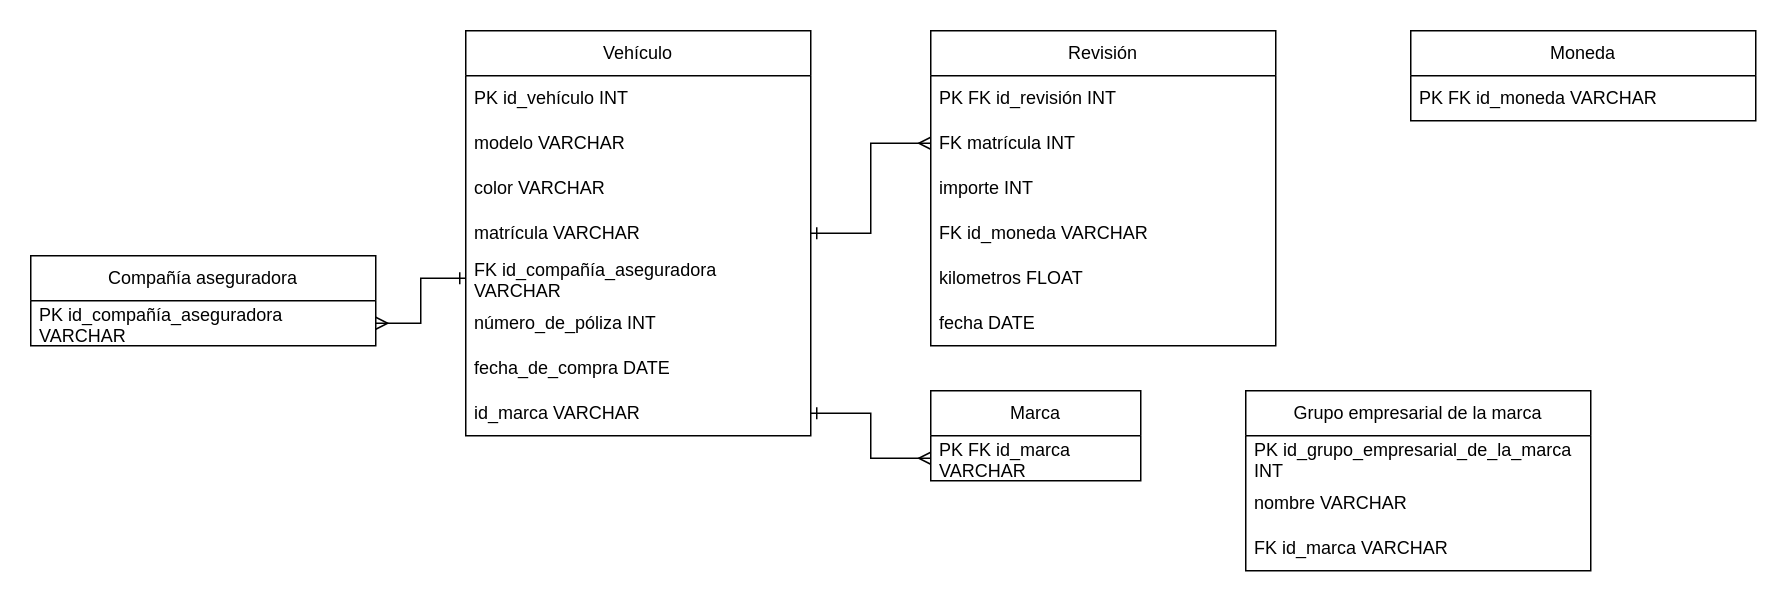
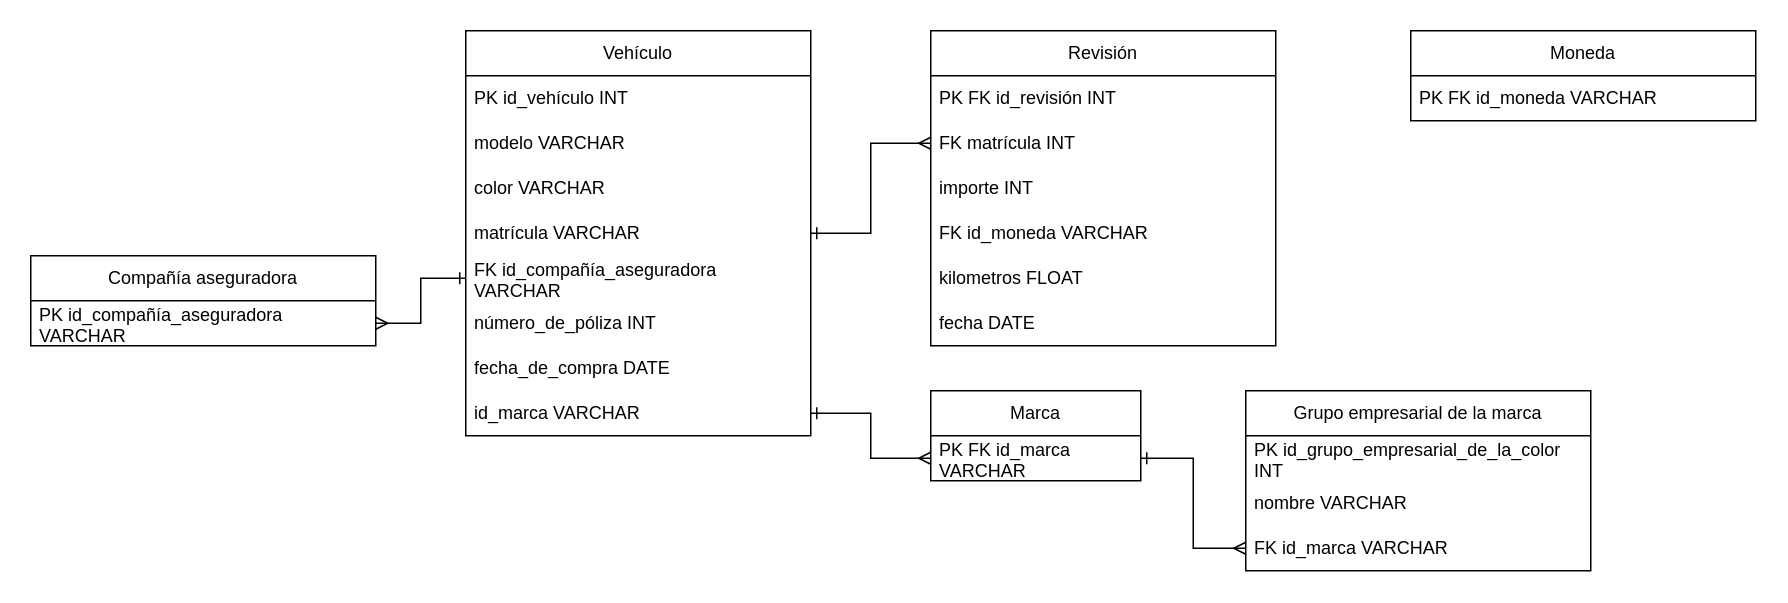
node "PK id_grupo_empresarial_de_la_marca INT": label "PK id_grupo_empresarial_de_la_marca INT" -> "PK id_grupo_empresarial_de_la_color INT"
edge "PK FK id_marca VARCHAR" -- "FK id_marca VARCHAR": added
